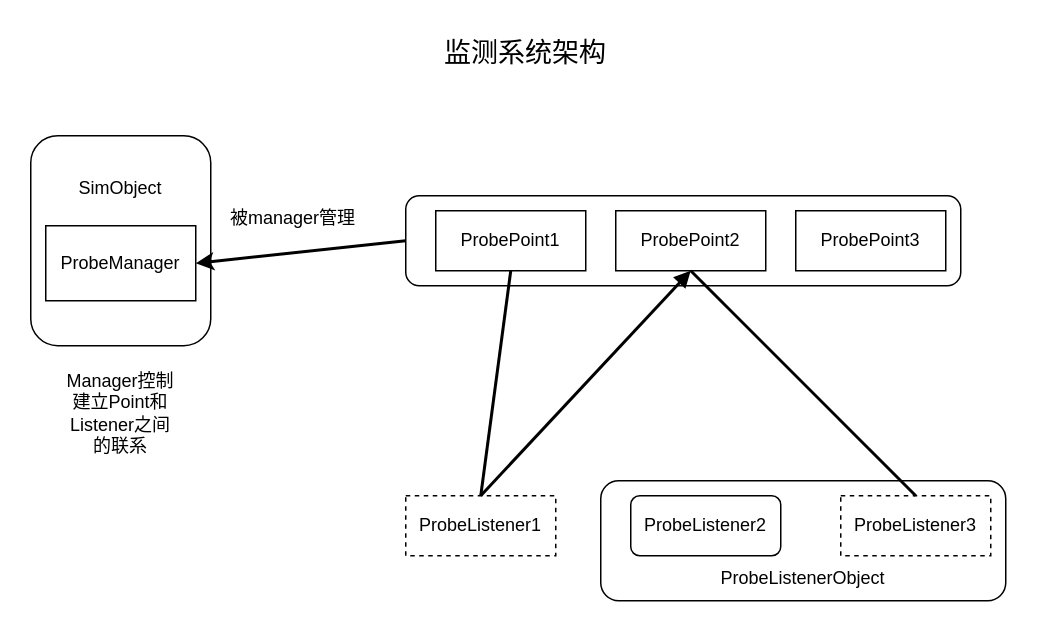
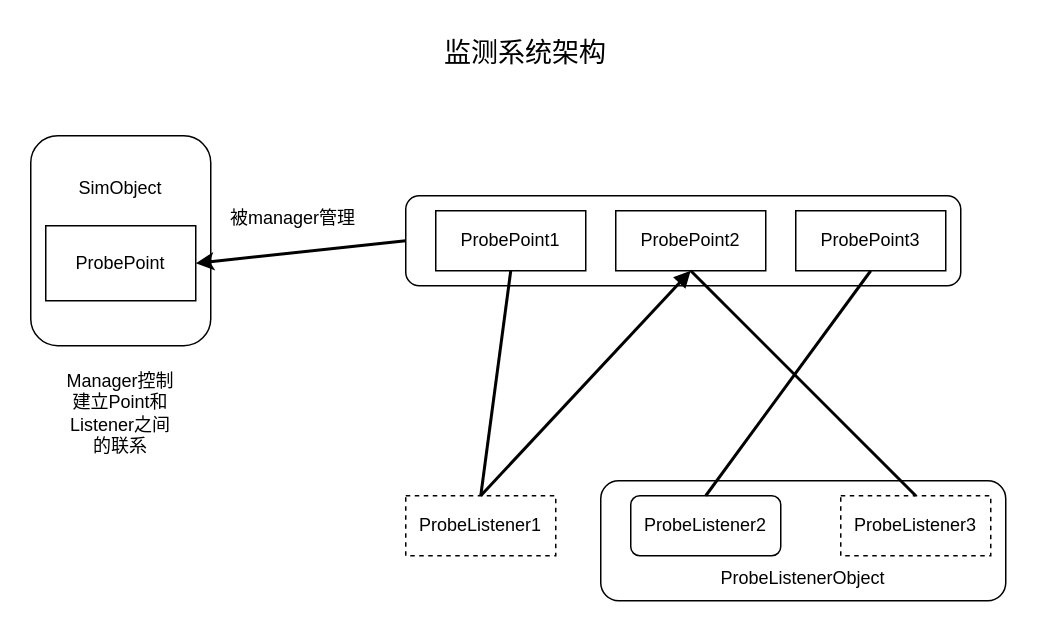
node "ProbeManager": label "ProbeManager" -> "ProbePoint"
edge "ProbePoint3" -- "ProbeListener2": added
